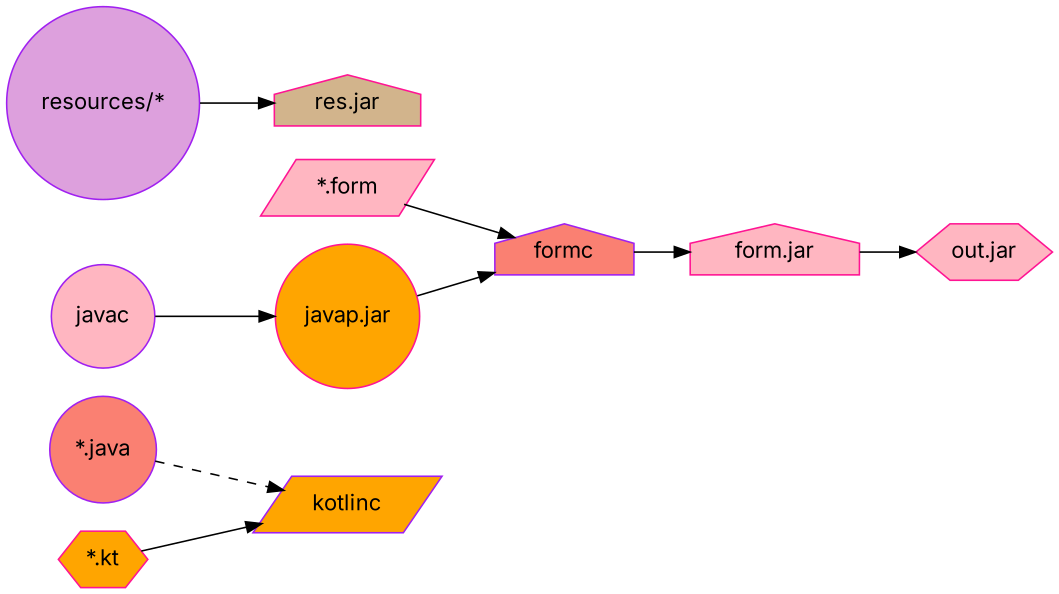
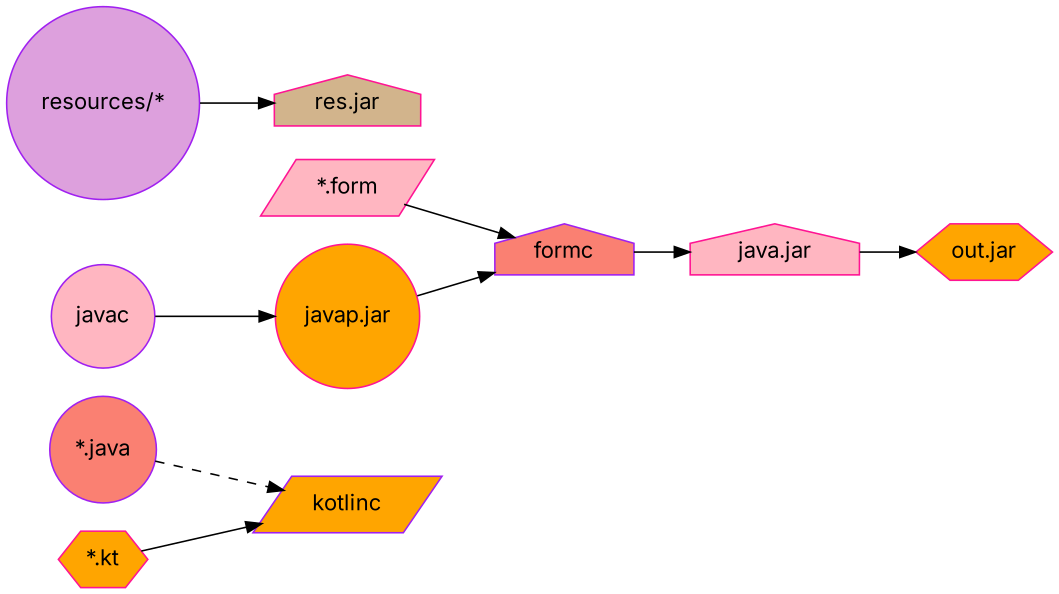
node "form.jar": label "form.jar" -> "java.jar"
node "out.jar": fillcolor lightpink -> orange
